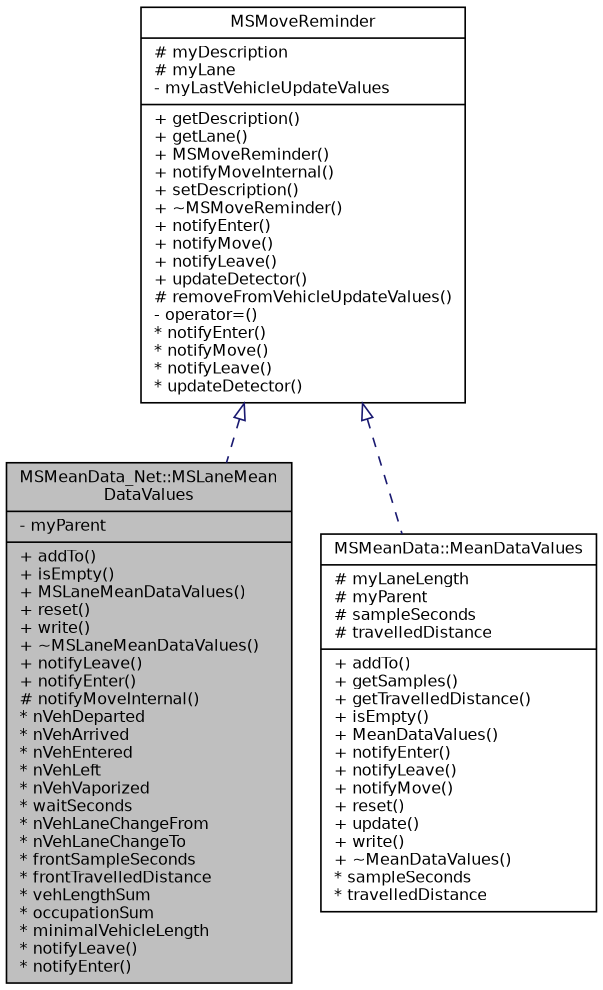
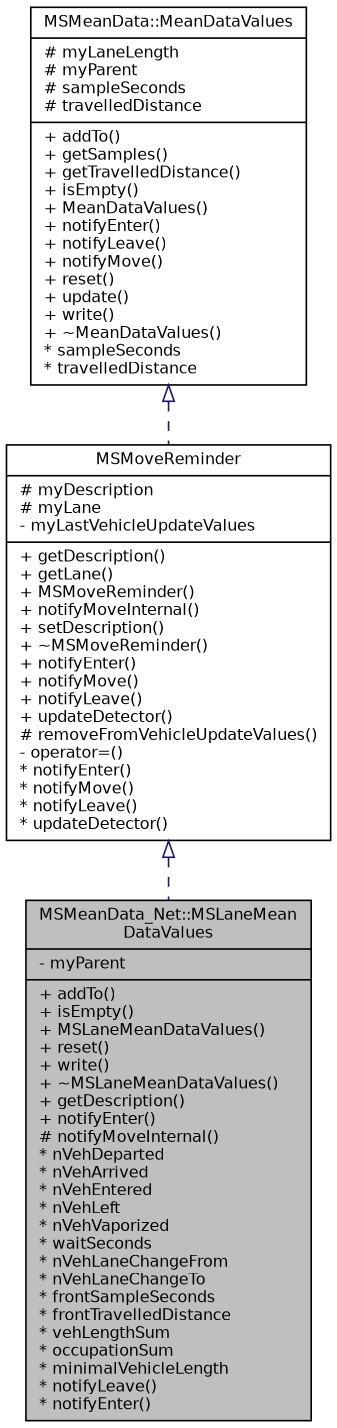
edge "MSMeanData::MeanDataValues" -> "MSMoveReminder": reversed
node "MSMeanData_Net::MSLaneMean": text "+ notifyLeave()" -> "+ getDescription()"
